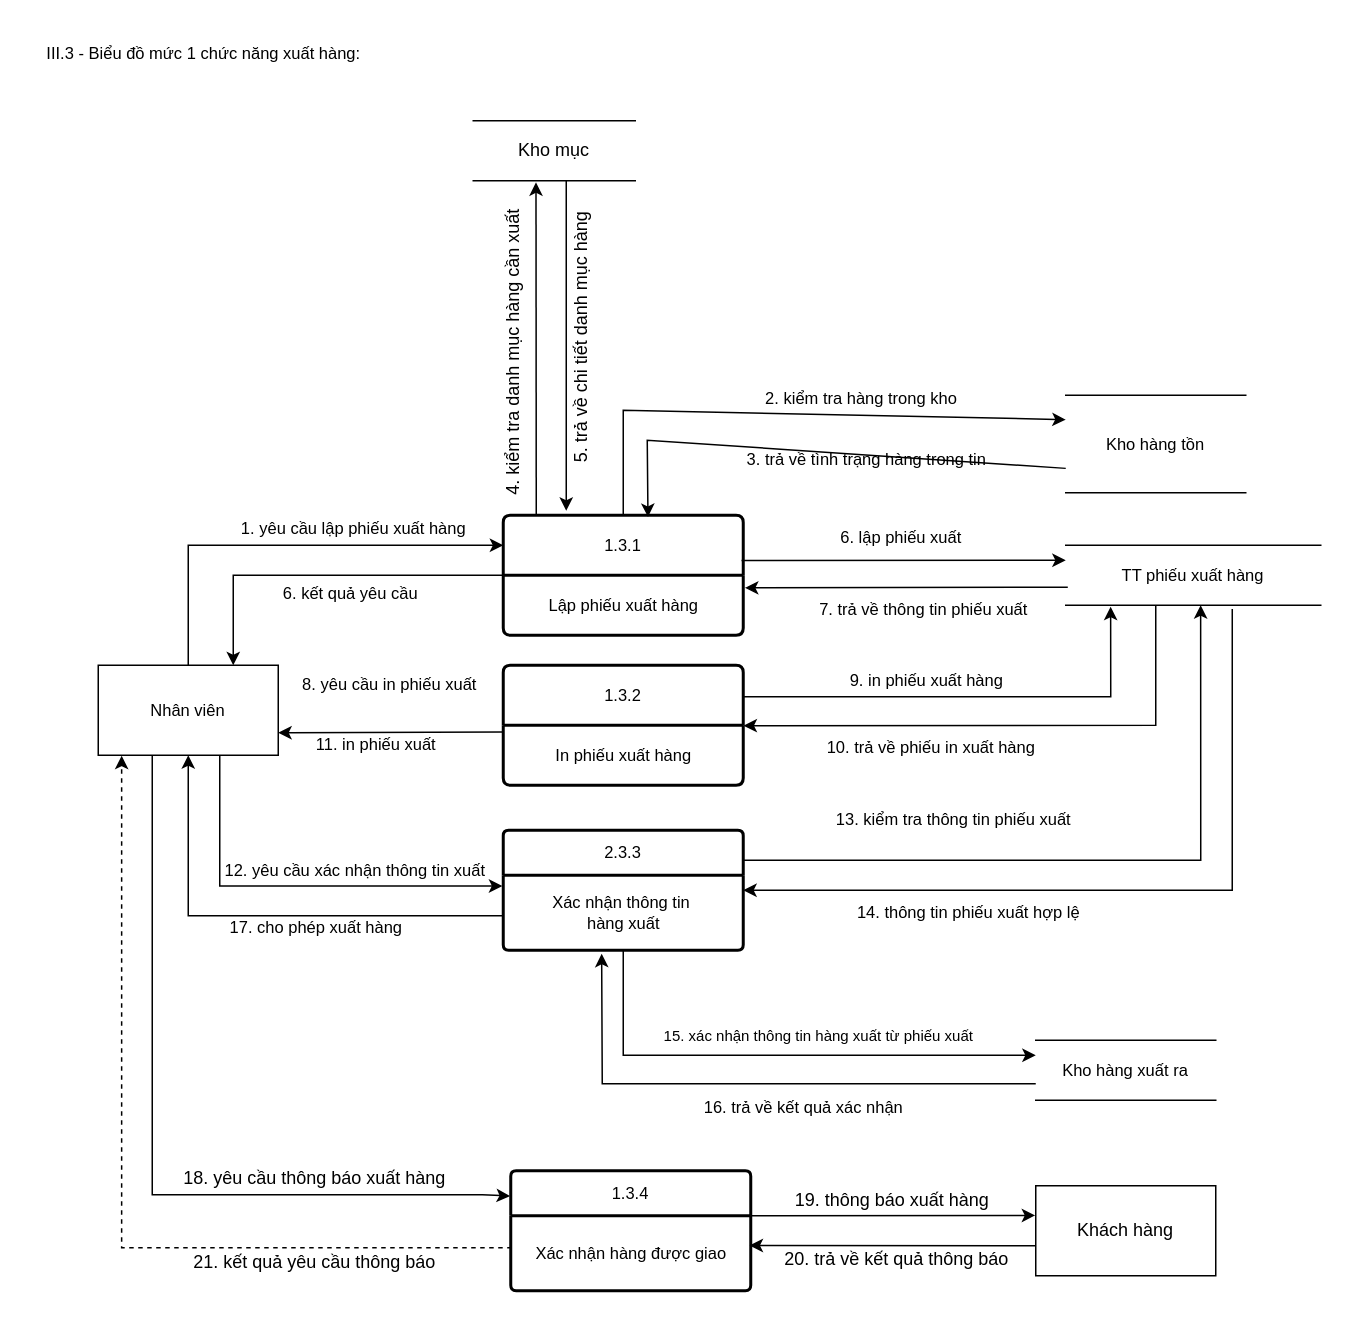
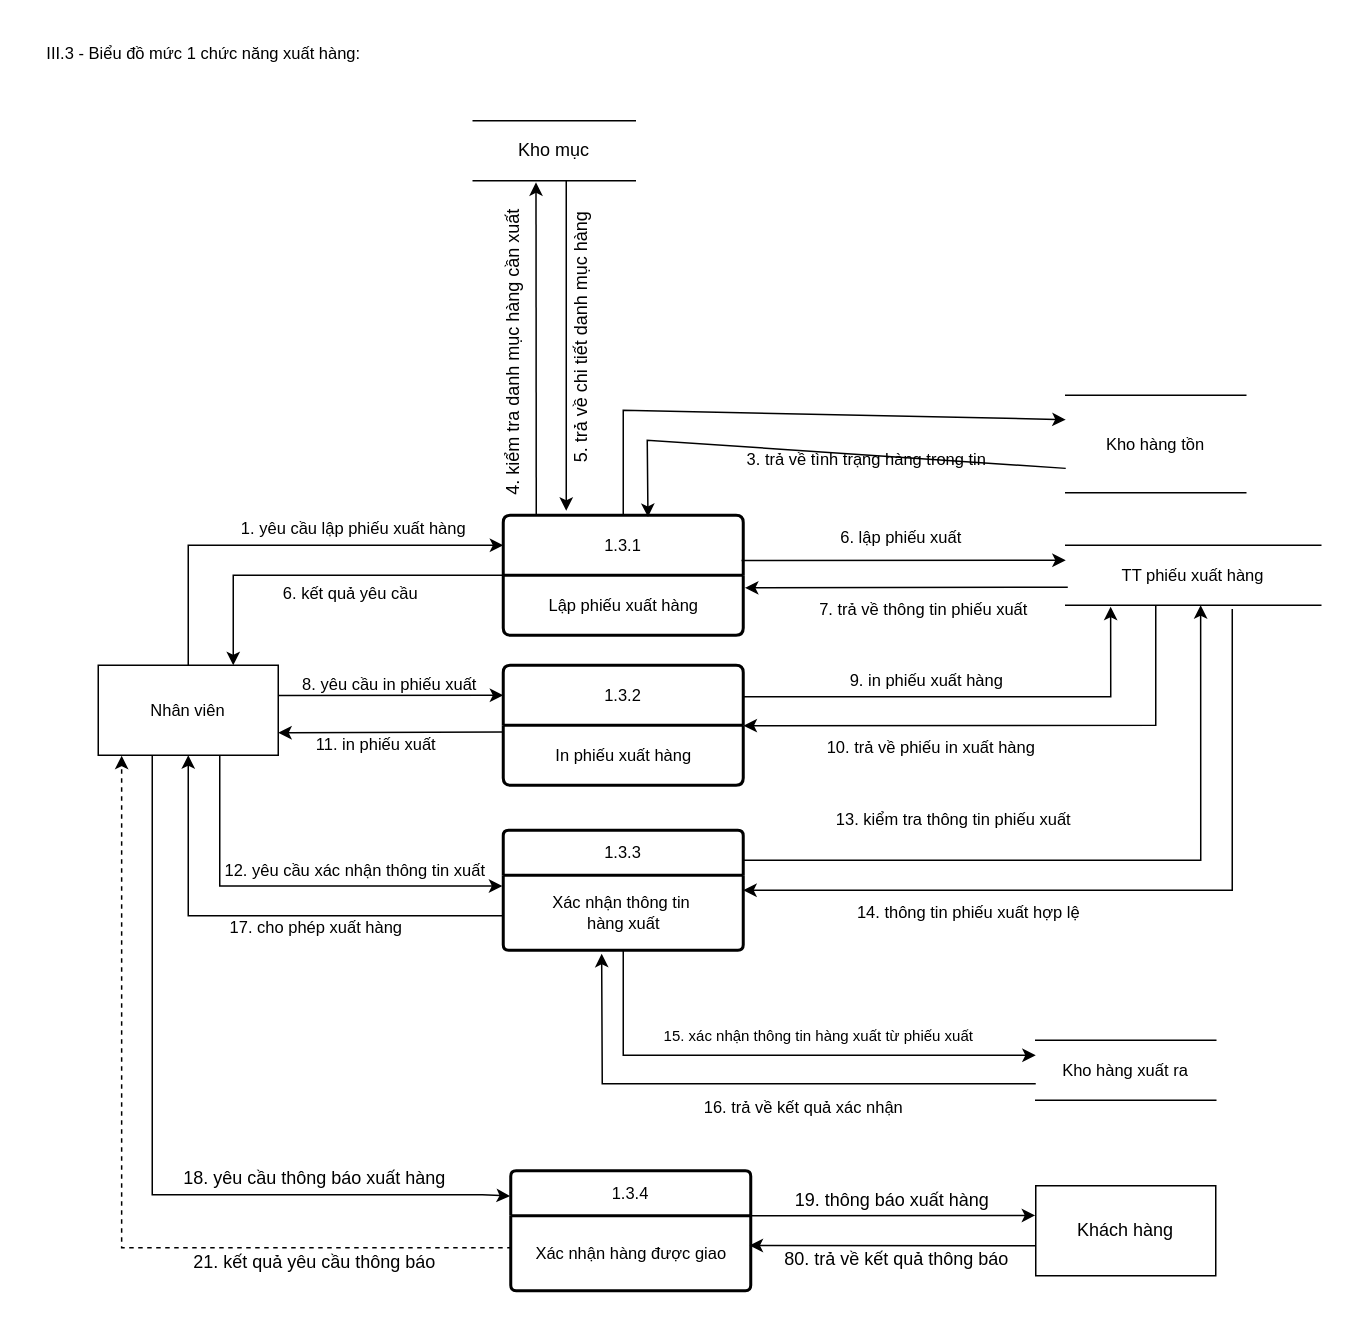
node "2. kiểm tra hàng trong kho": removed
edge "Nhân viên" -> "1.3.2": added
node "2.3.3": label "2.3.3" -> "1.3.3"
node "20. trả về kết quả thông báo": label "20. trả về kết quả thông báo" -> "80. trả về kết quả thông báo"
